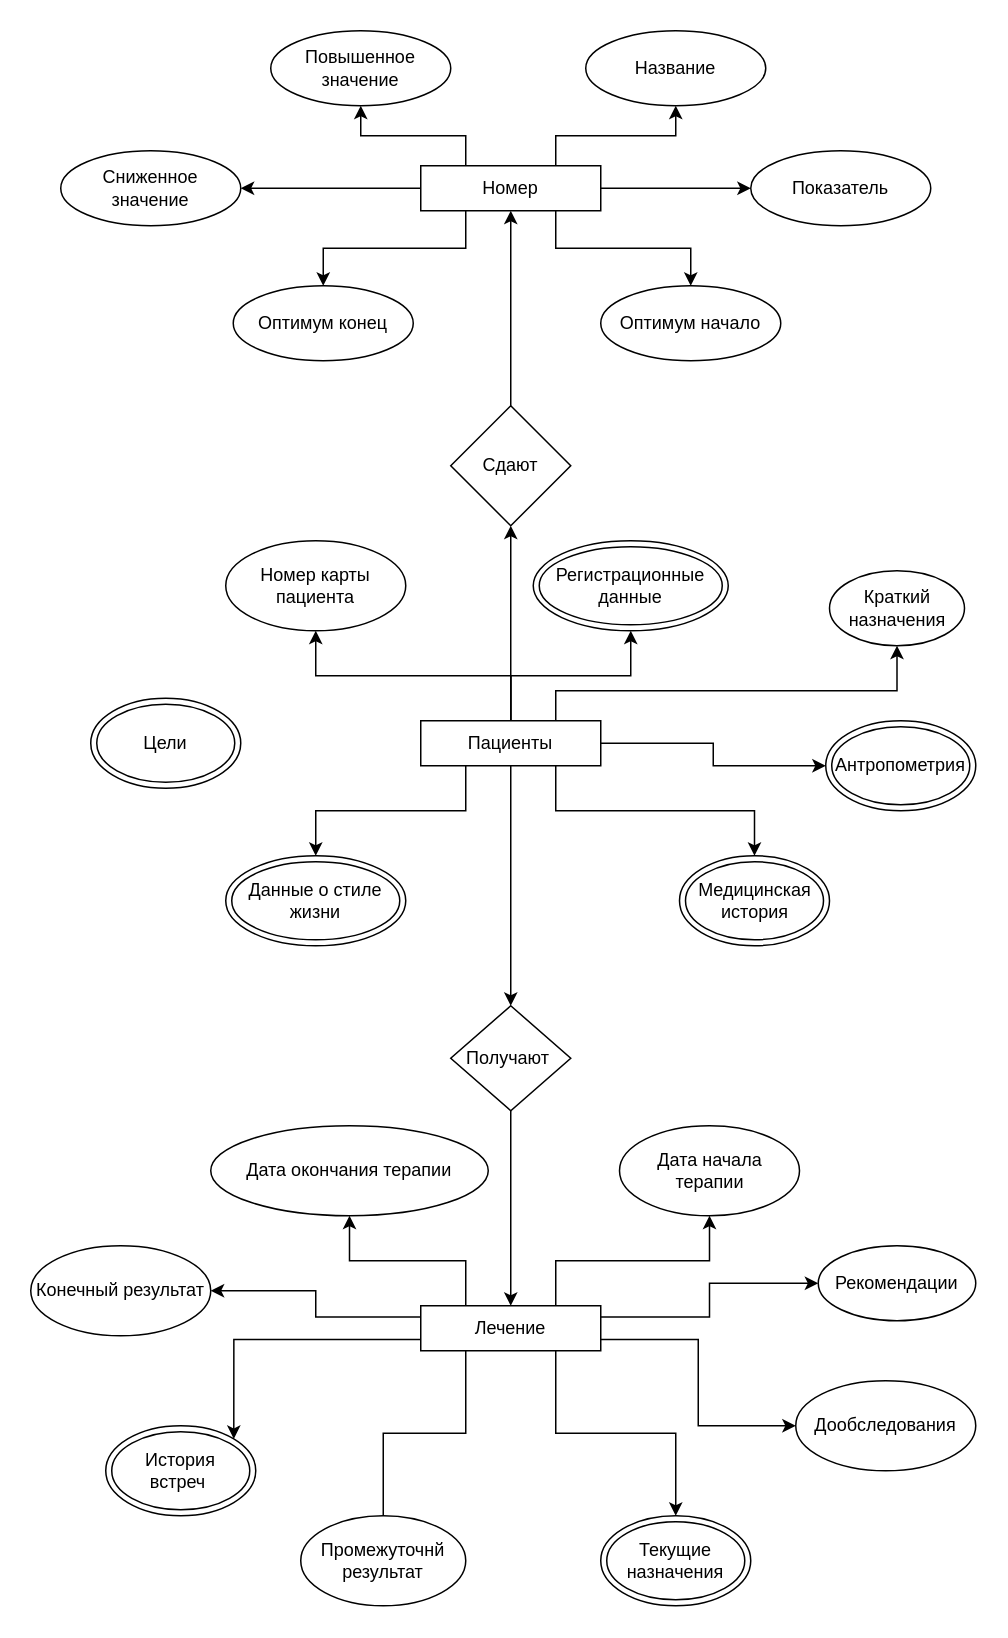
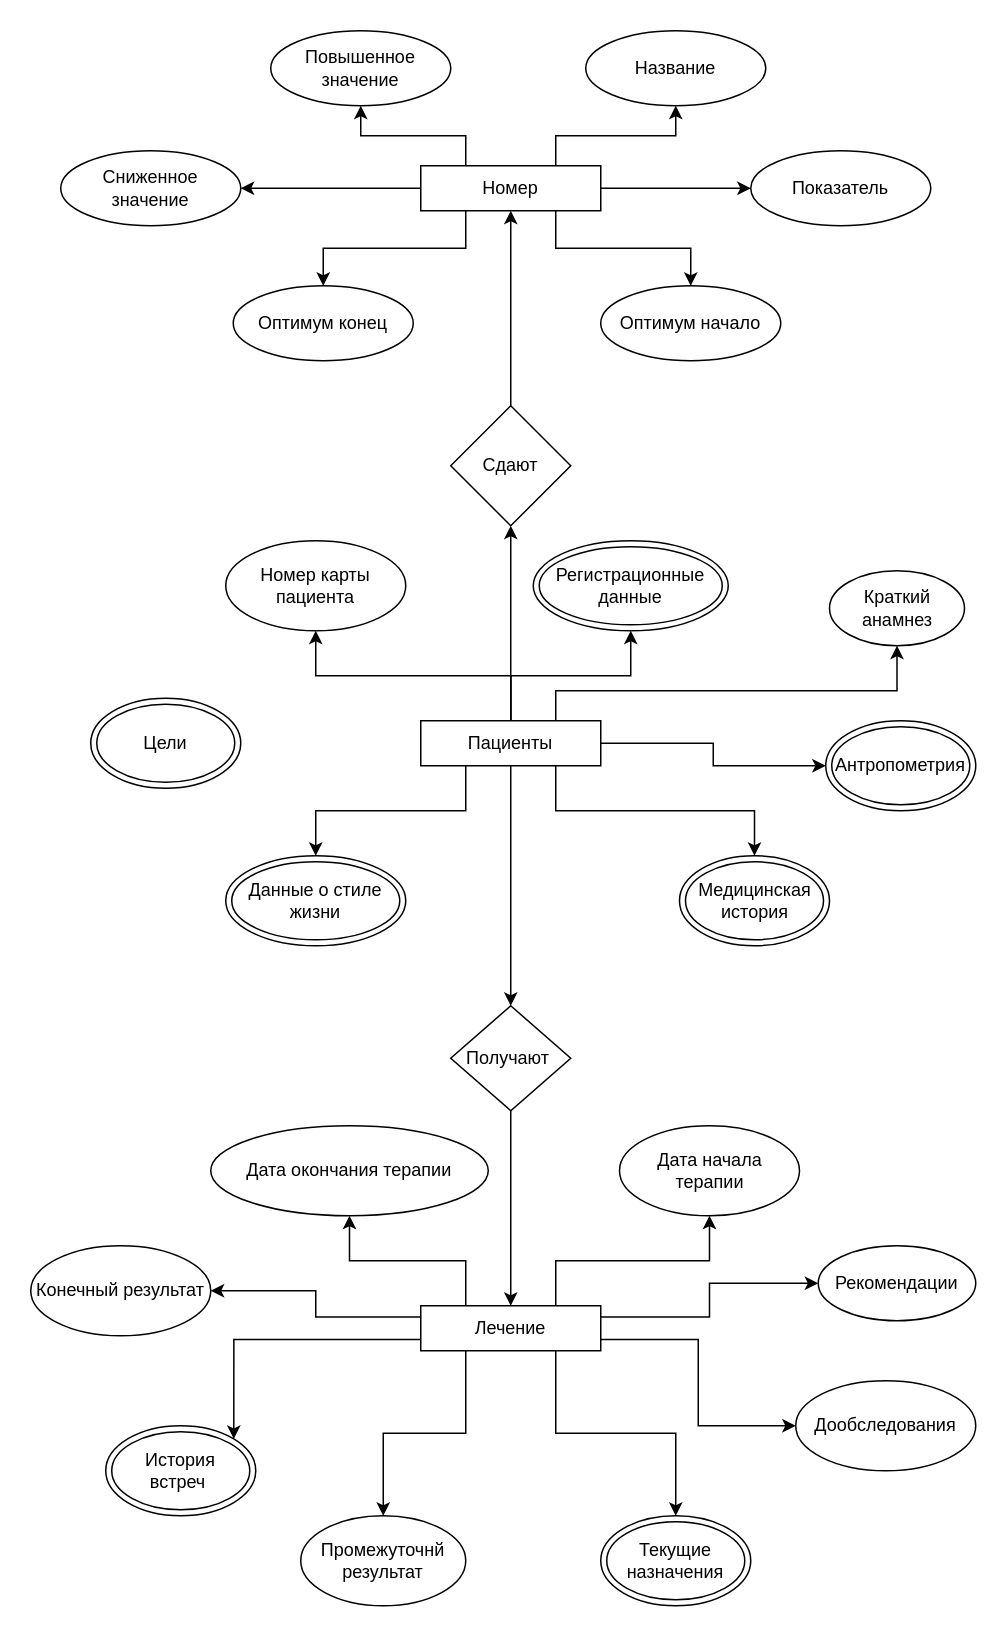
node "Краткий назначения": label "Краткий назначения" -> "Краткий анамнез"
edge "Лечение" -- "Промежуточнй результат": arrowhead none -> classic
